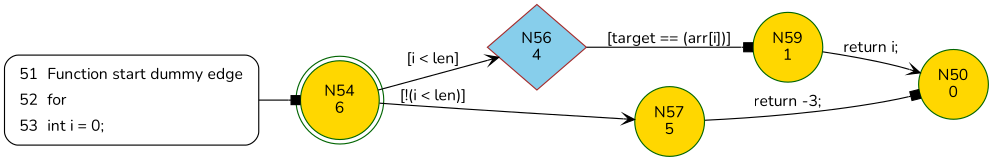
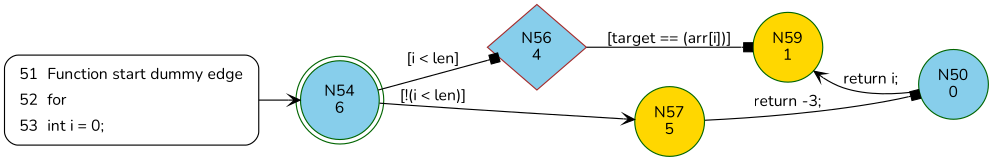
edge "N59 1" -> "N50 0": reversed
edge "N54 6" -> "N56 4": arrowhead vee -> box
node "N50 0": fillcolor gold -> skyblue
edge "51" -> "N54 6": arrowhead box -> vee
node "N54 6": fillcolor gold -> skyblue
